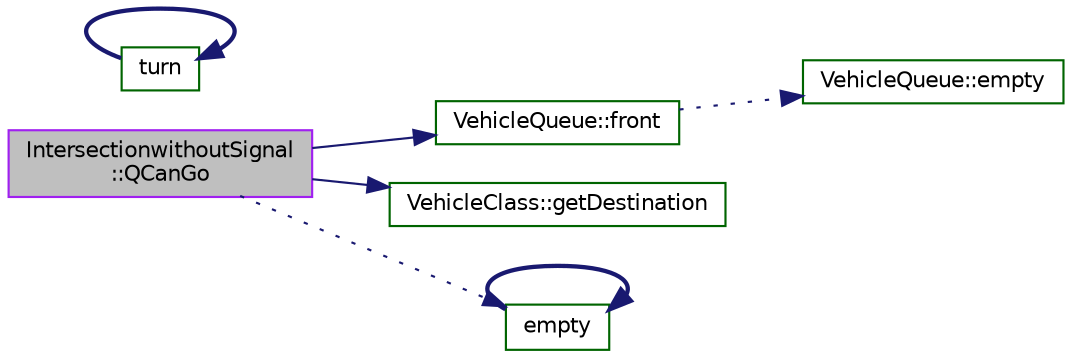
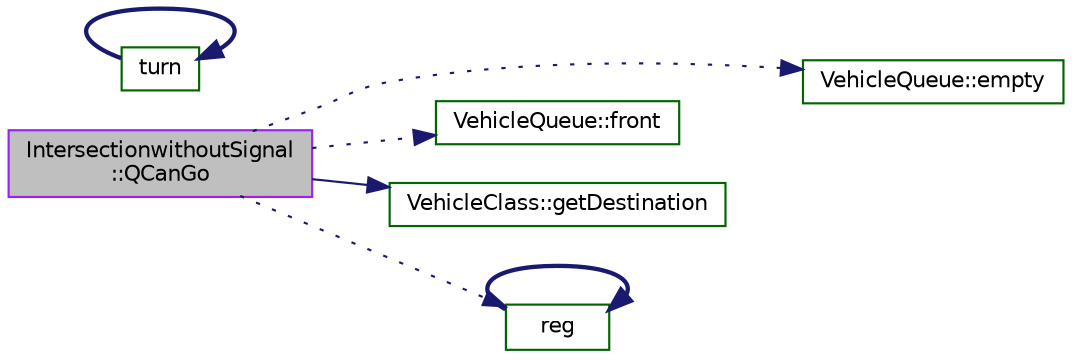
edge "VehicleQueue::front" -> "VehicleQueue::empty": now "IntersectionwithoutSignal ::QCanGo" -> "VehicleQueue::empty"
edge "IntersectionwithoutSignal ::QCanGo" -> "VehicleQueue::front": style solid -> dotted
node "empty": label "empty" -> "reg"
